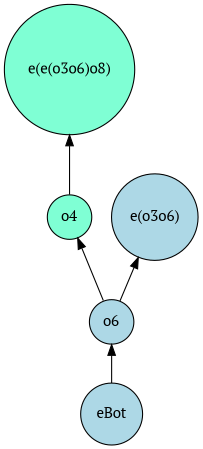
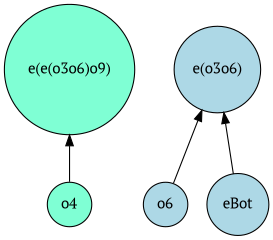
node "e(e(o3o6)o8)": label "e(e(o3o6)o8)" -> "e(e(o3o6)o9)"
edge "o6" -> "o4": removed
edge "eBot" -> "o6": now "eBot" -> "e(o3o6)"
